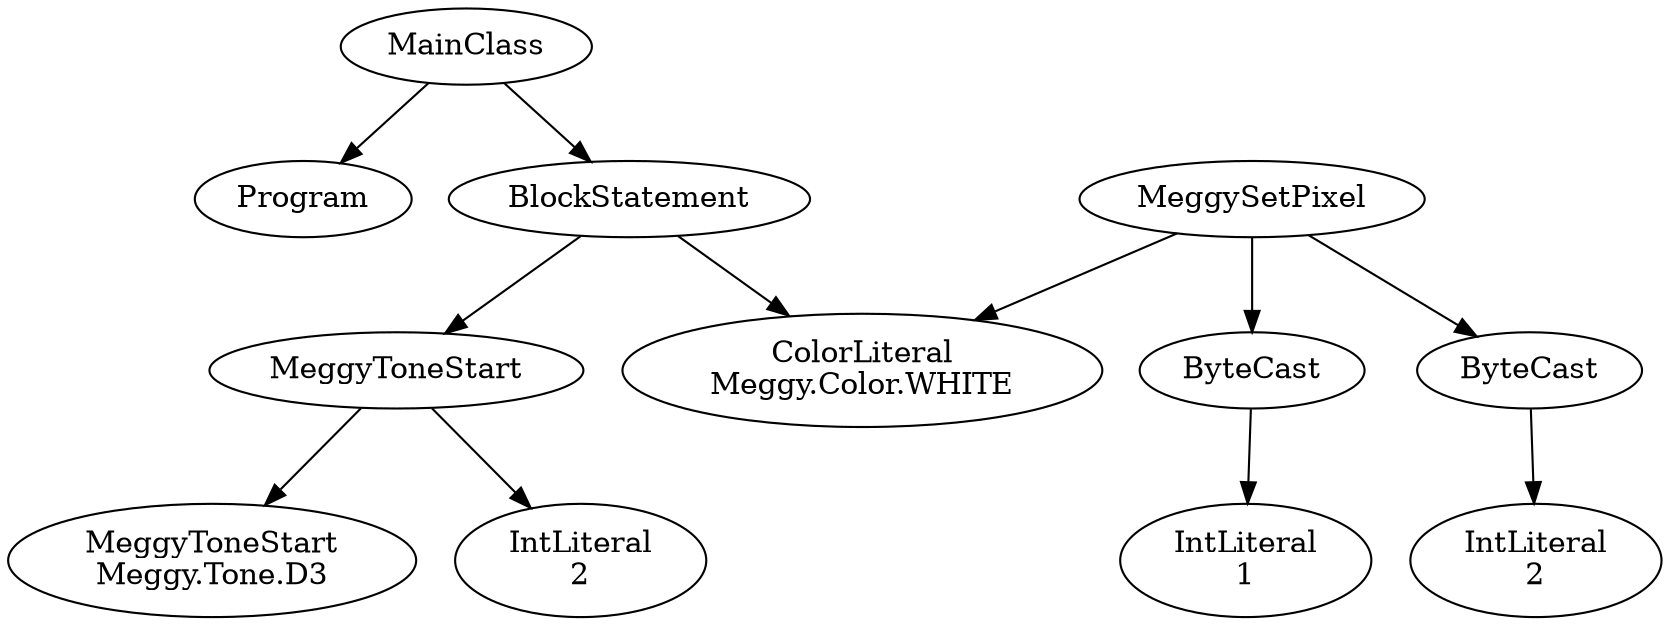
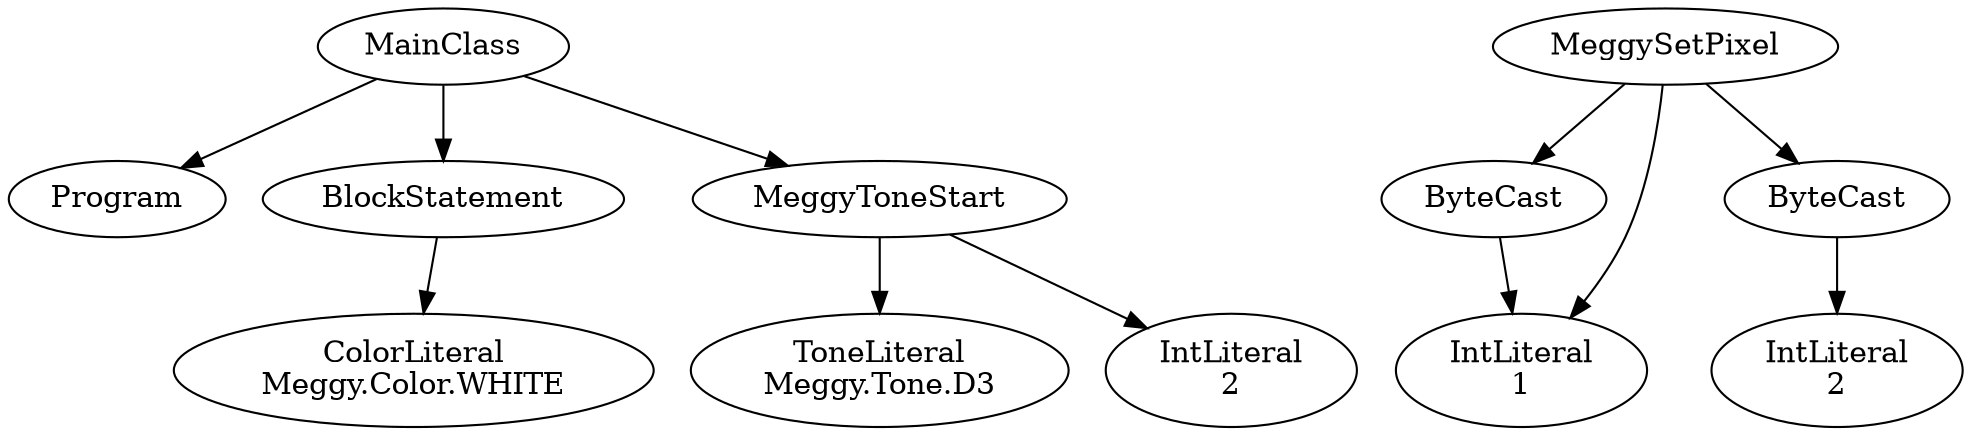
edge "MeggySetPixel" -> "ColorLiteral Meggy.Color.WHITE": now "MeggySetPixel" -> "IntLiteral 1"
edge "BlockStatement" -> "MeggyToneStart": now "MainClass" -> "MeggyToneStart"
node "MeggyToneStart Meggy.Tone.D3": label "MeggyToneStart Meggy.Tone.D3" -> "ToneLiteral Meggy.Tone.D3"
